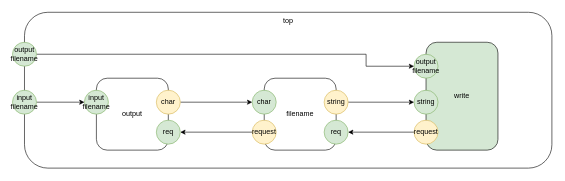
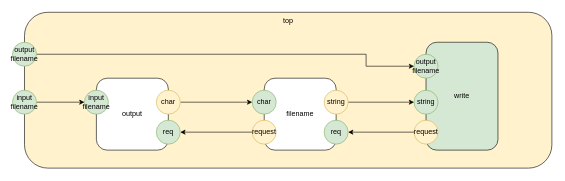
node "top": fillcolor #ffffff -> #fff2cc
